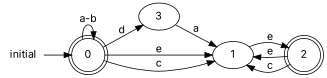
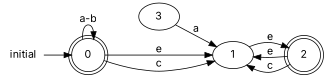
edge "0" -> "3": removed, label "d"
